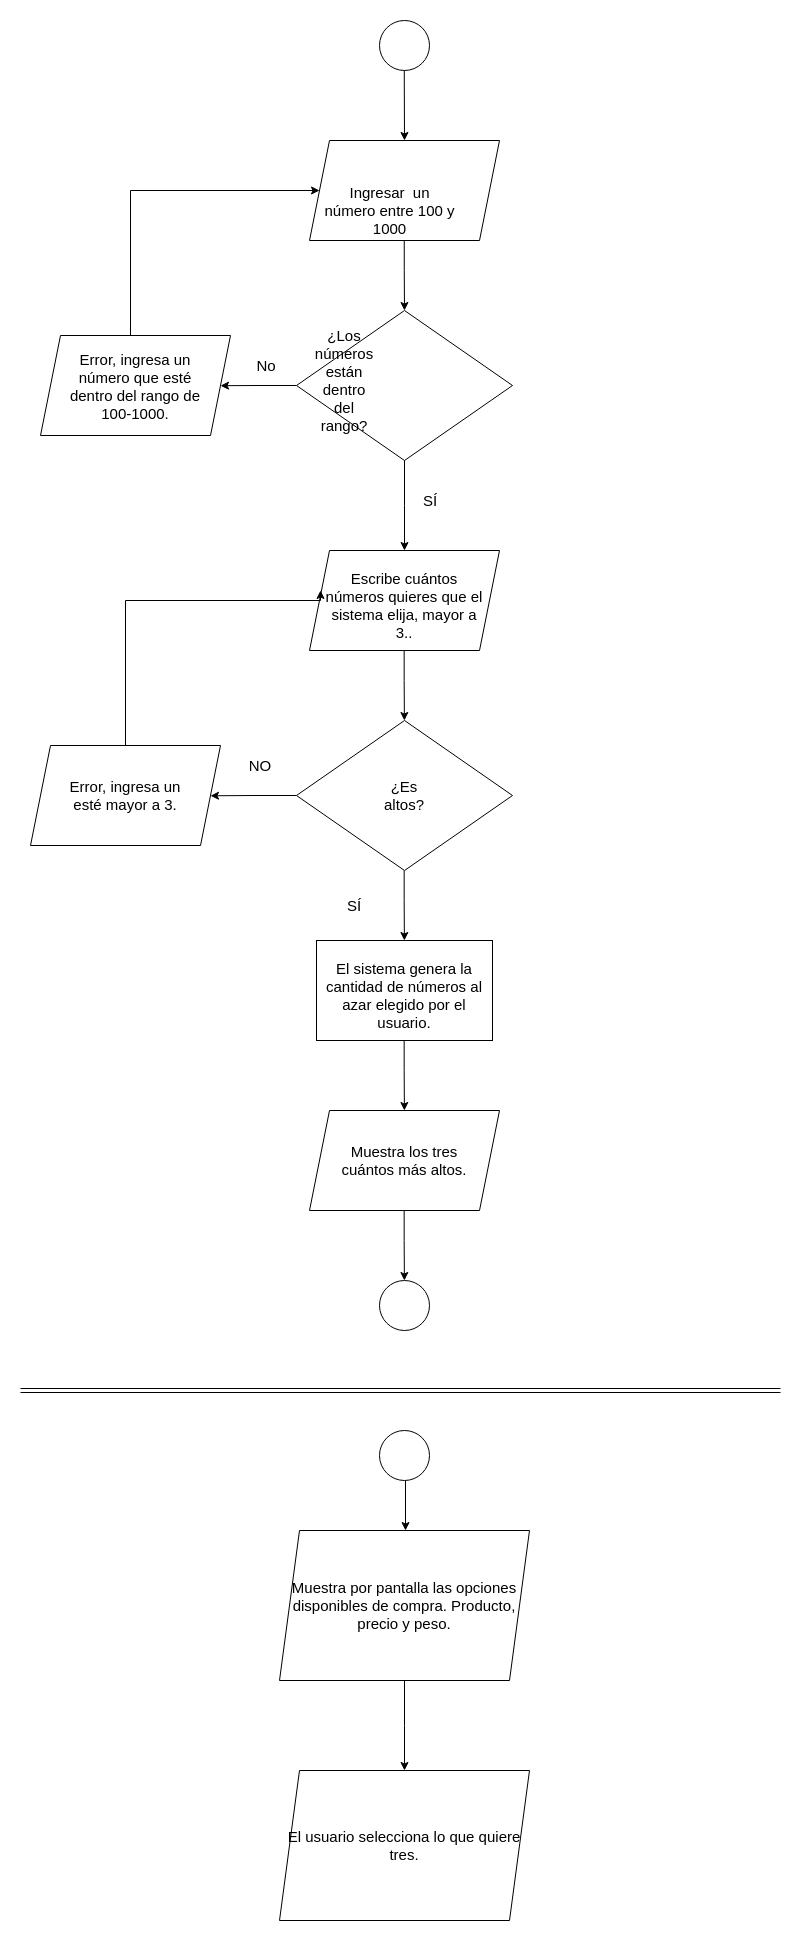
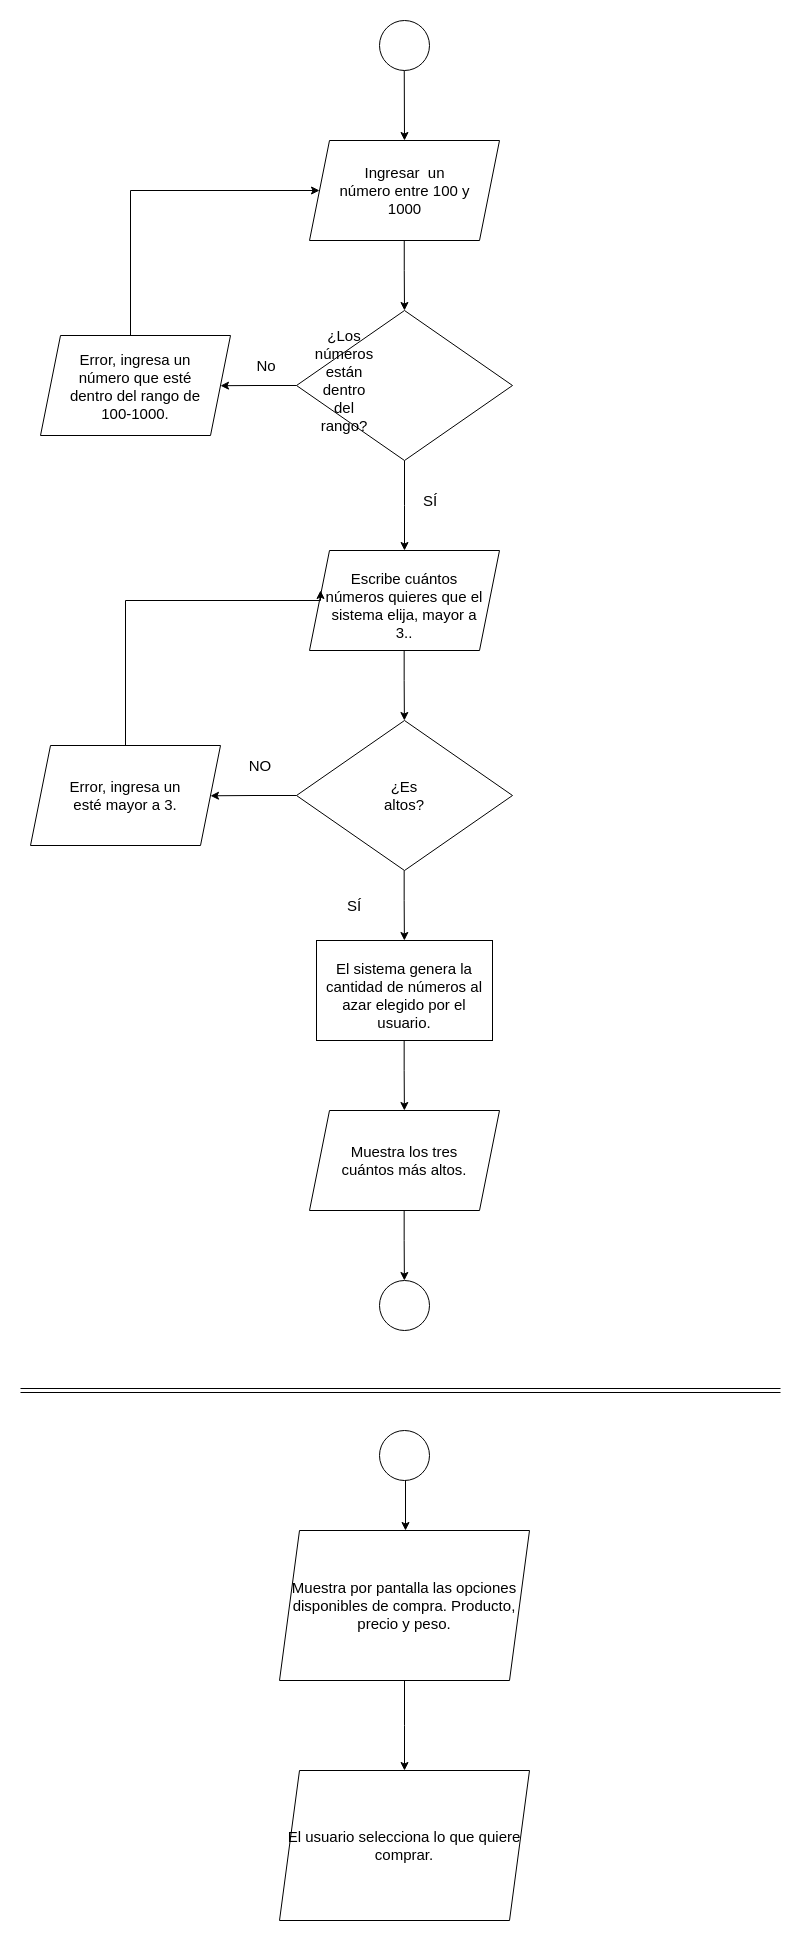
node "Ingresar un número entre 100 y 1000": moved (390, 211) -> (405, 191)
node "El usuario selecciona lo que quiere tres.": label "El usuario selecciona lo que quiere tres." -> "El usuario selecciona lo que quiere comprar."
